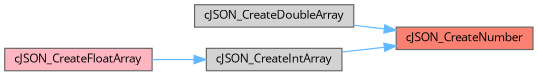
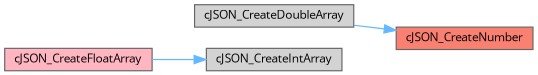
edge "cJSON_CreateIntArray" -> "cJSON_CreateNumber": removed
